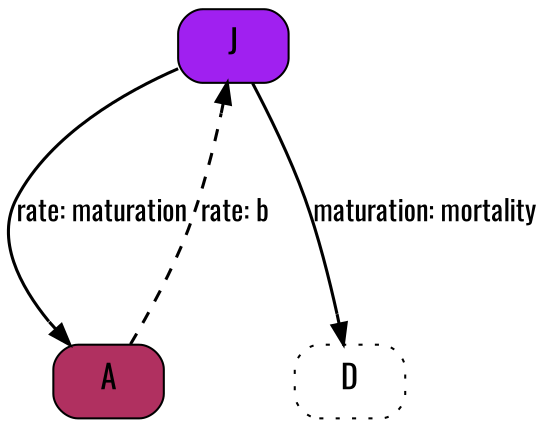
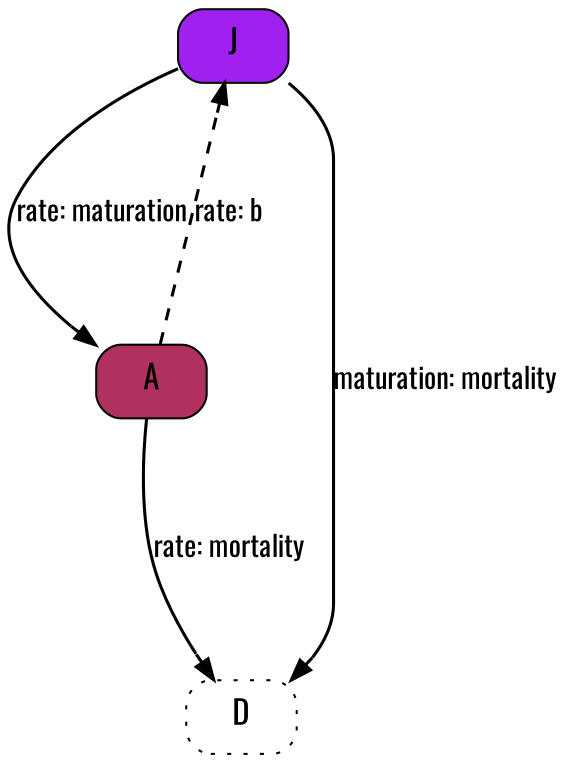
edge "A" -- "D": added, label "rate: mortality"
